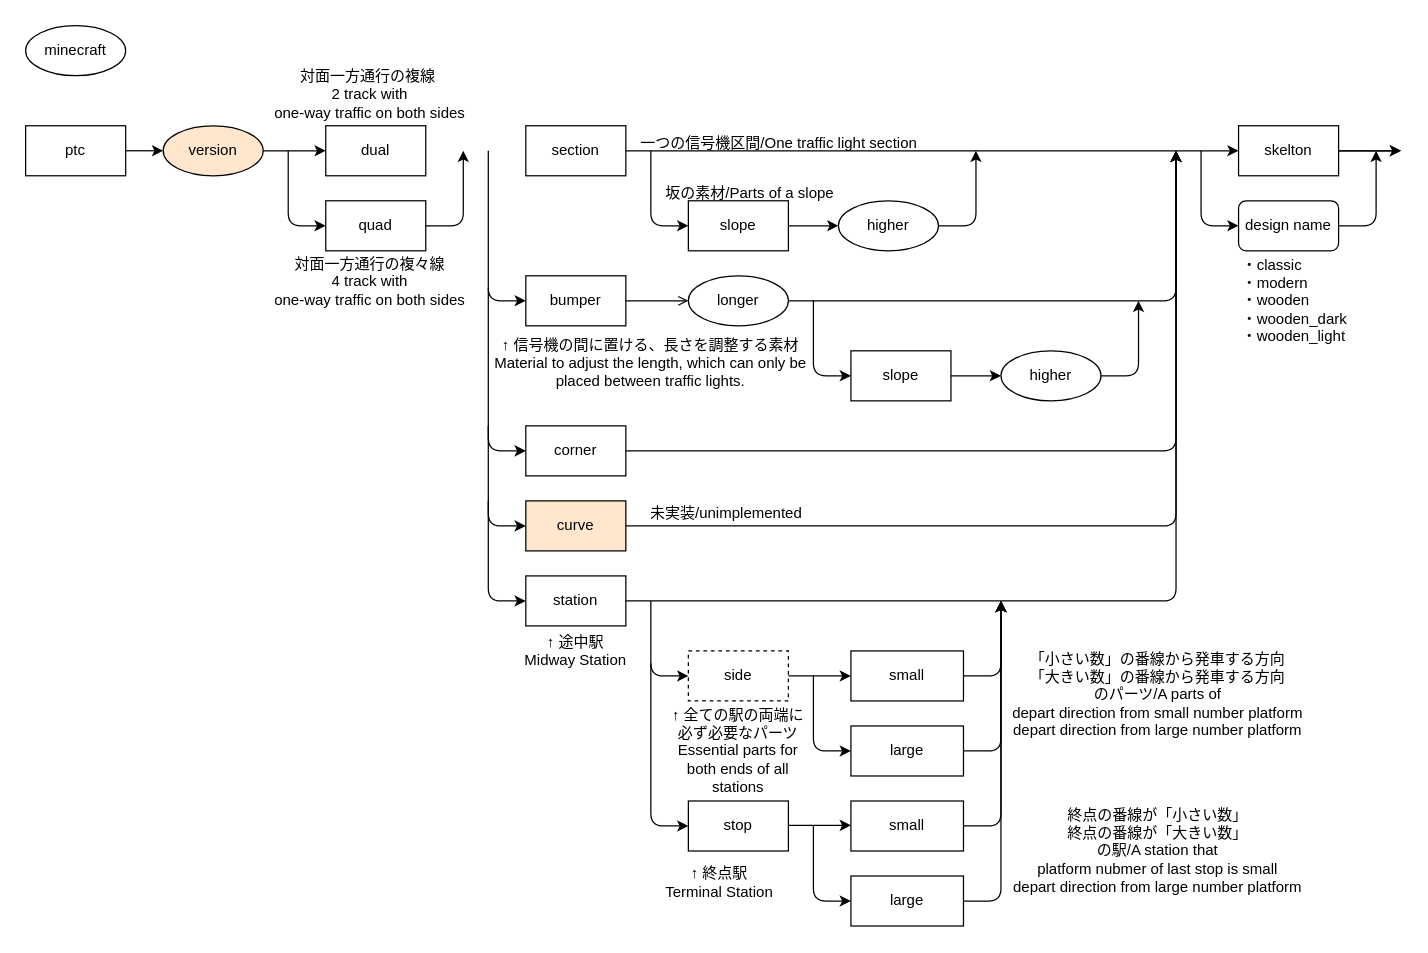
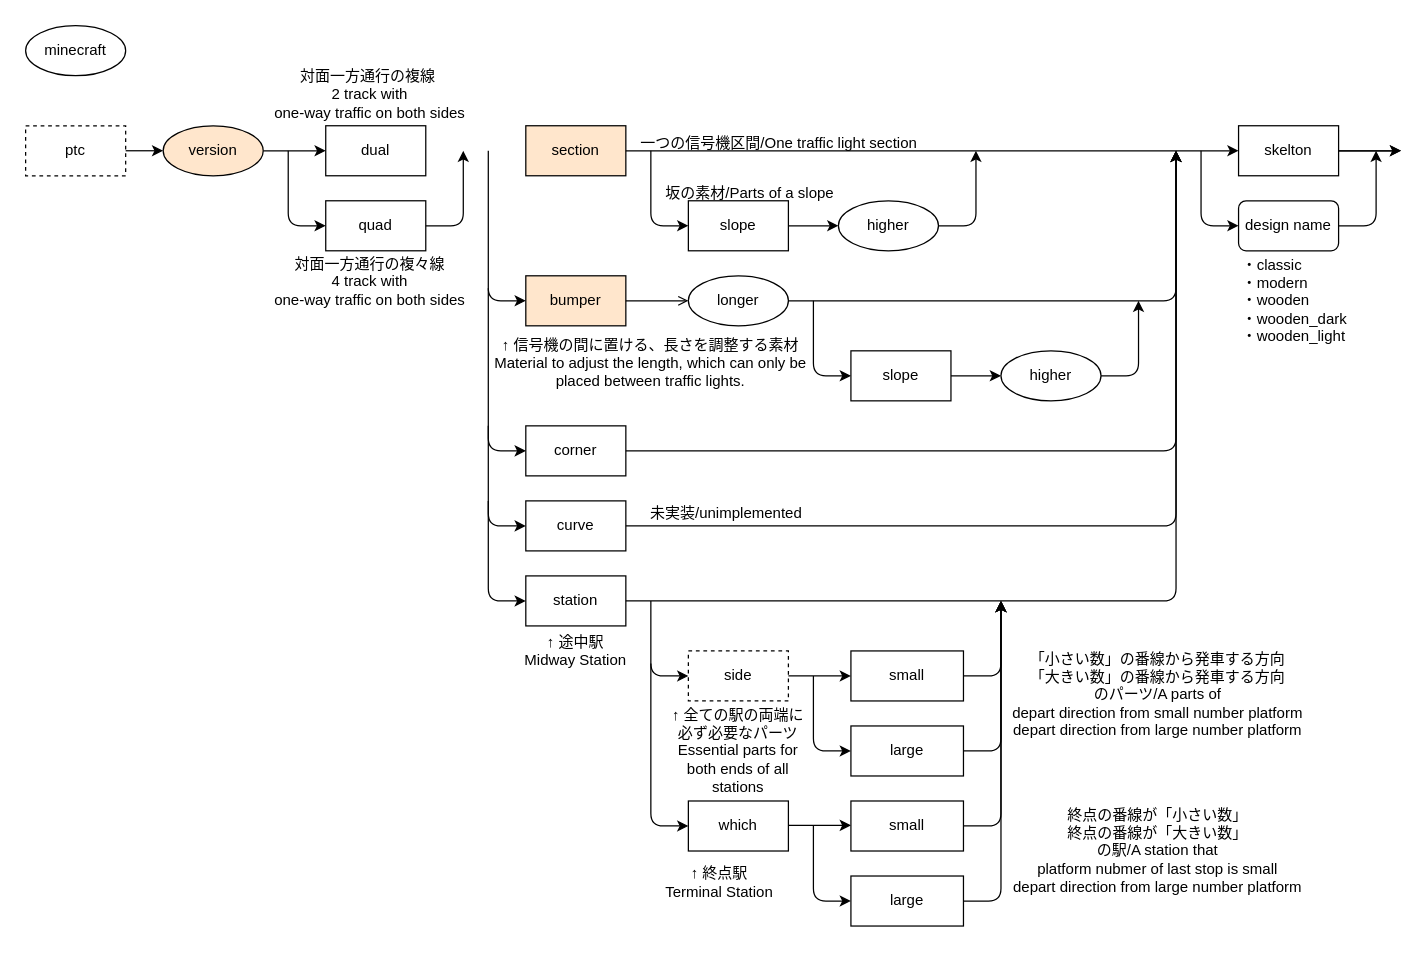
node "ptc": style solid -> dashed
node "section": fillcolor #ffffff -> #ffe6cc
node "bumper": fillcolor #ffffff -> #ffe6cc
node "curve": fillcolor #ffe6cc -> #ffffff
node "stop": label "stop" -> "which"
